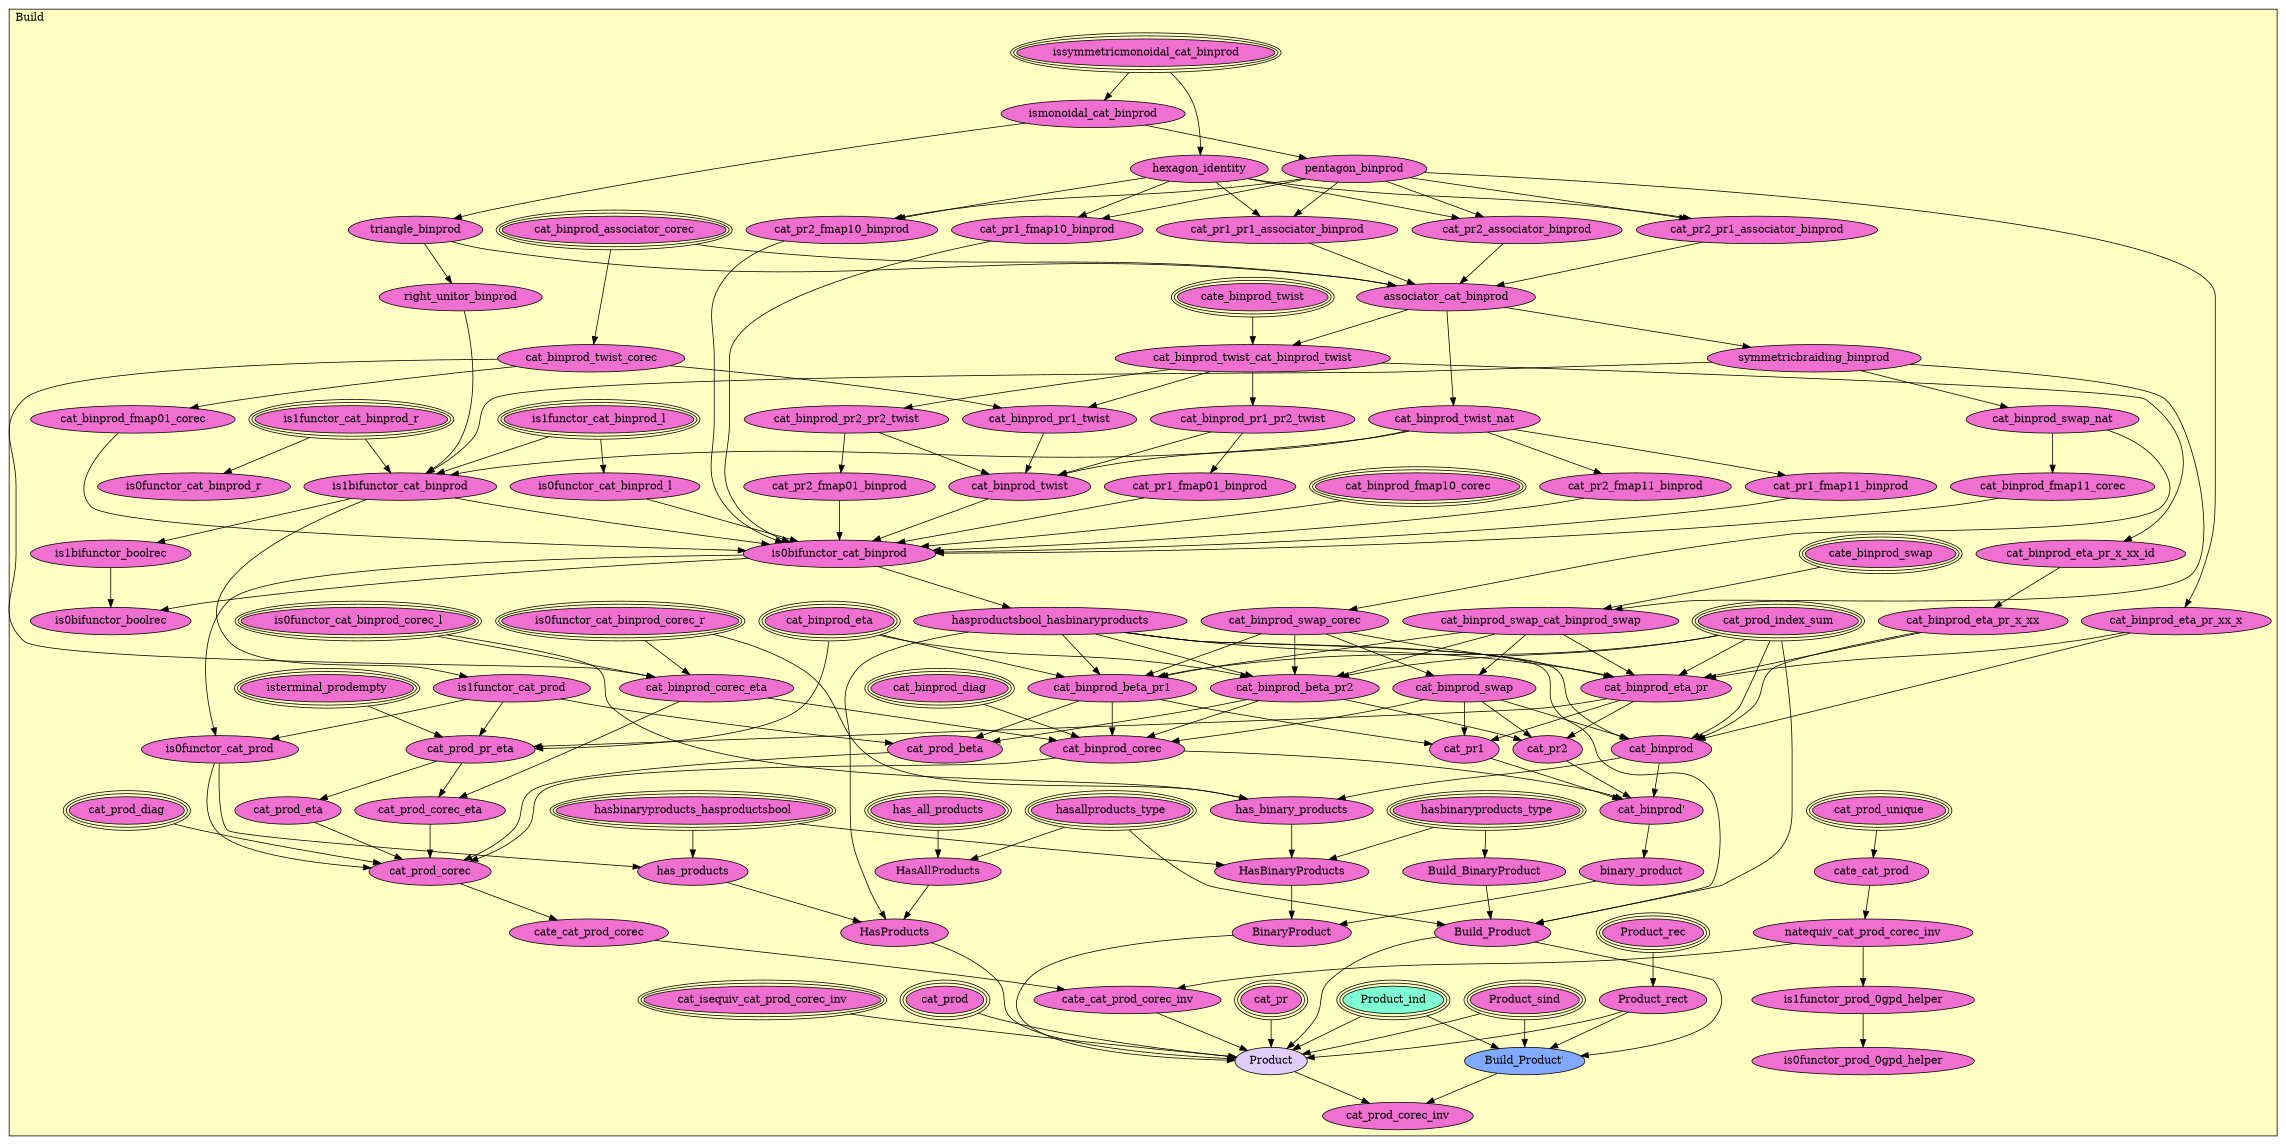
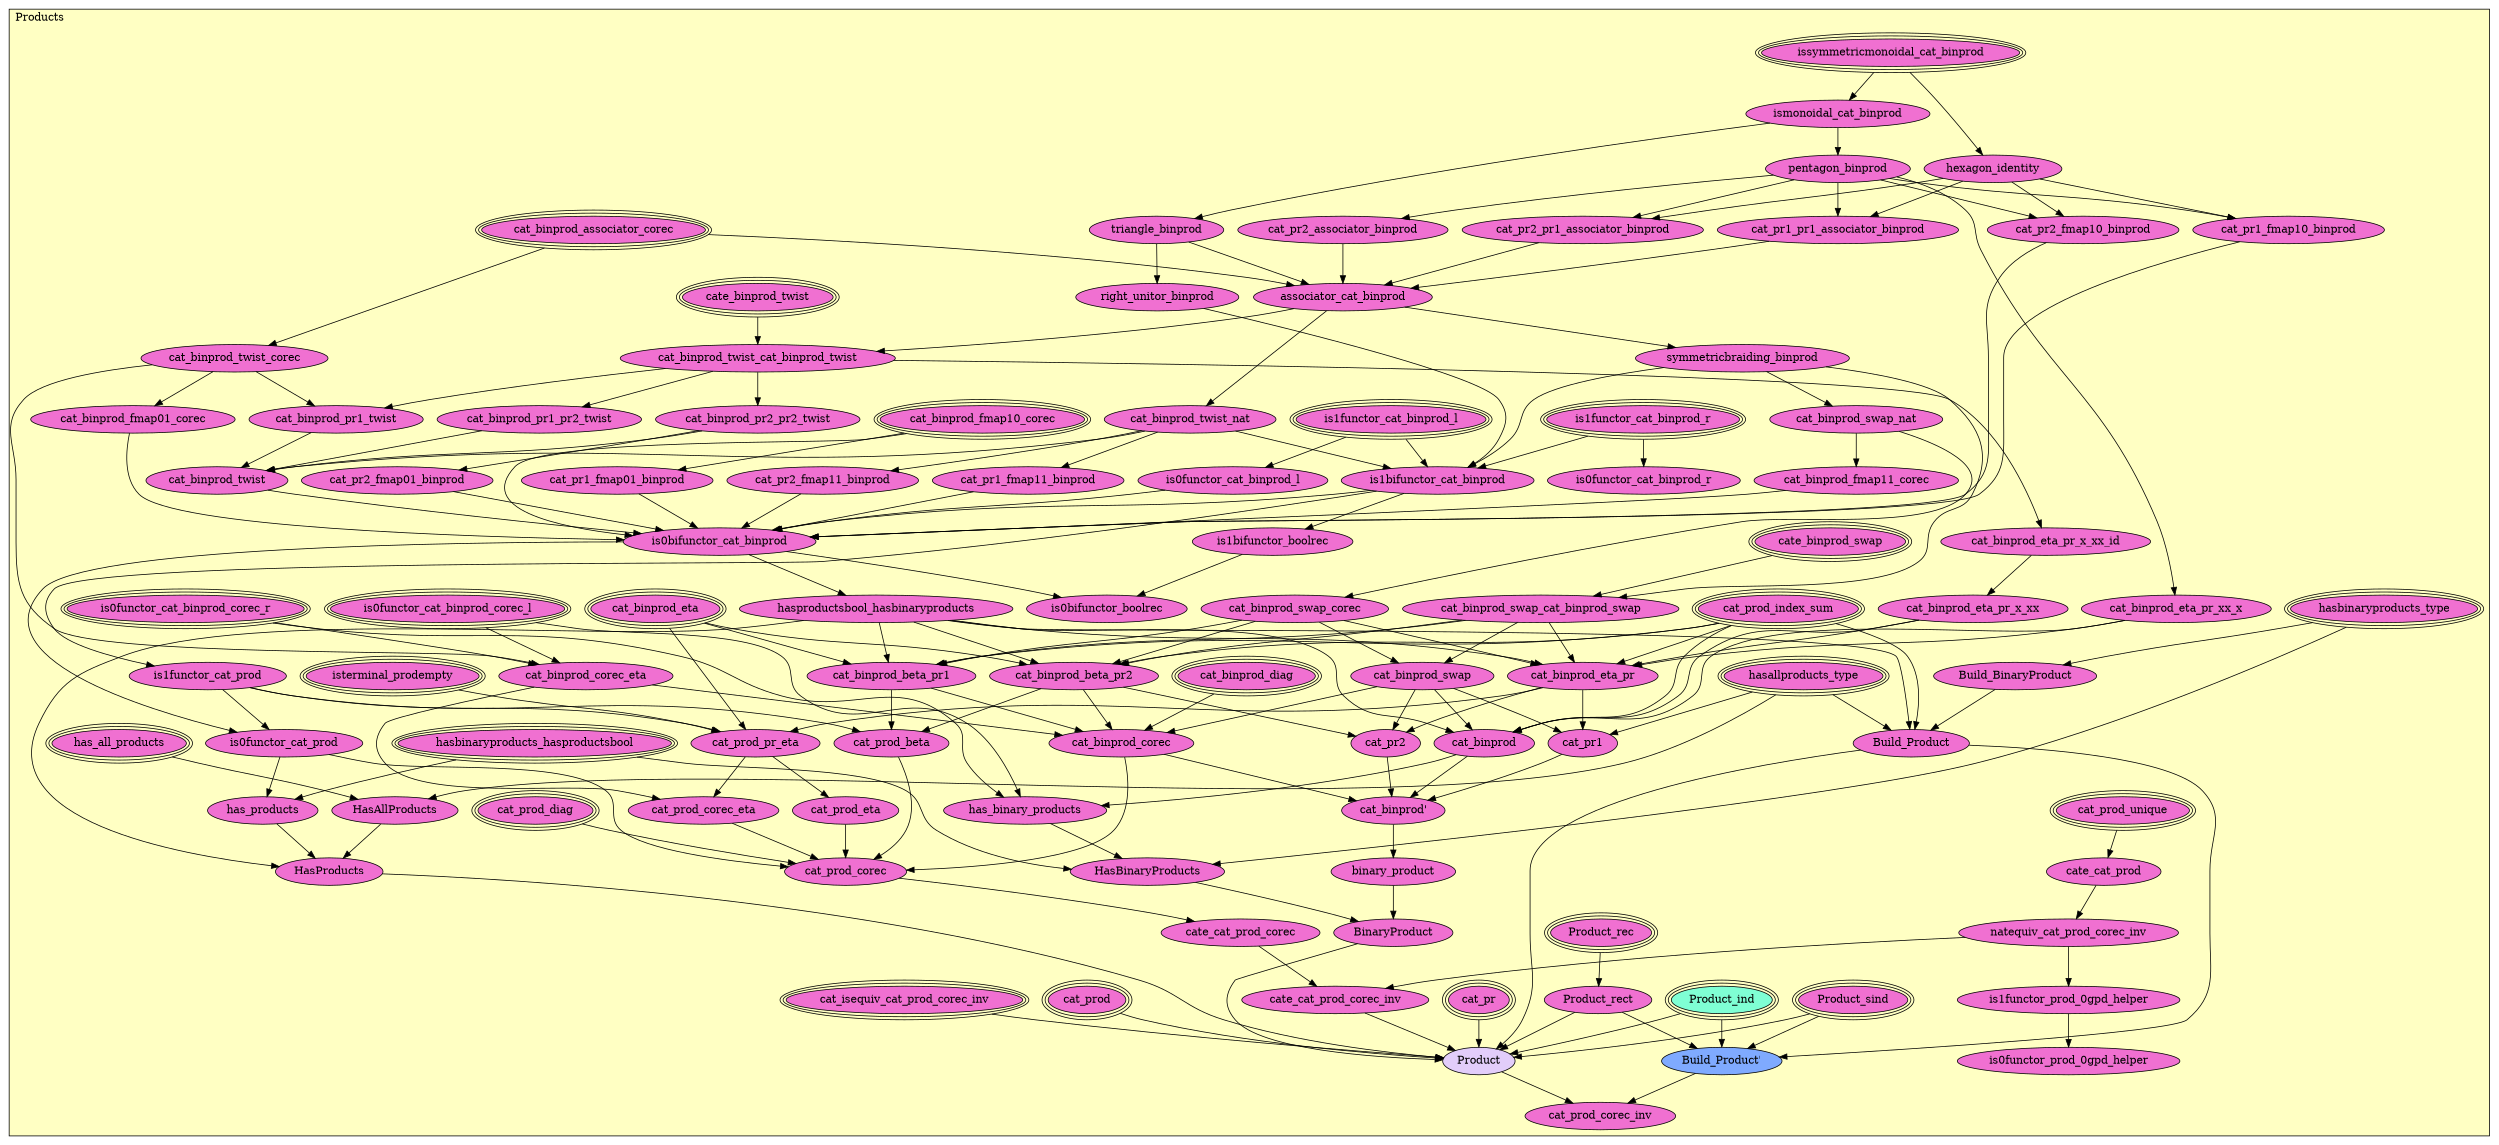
cluster "Build": label "Build" -> "Products"
edge "hexagon_identity" -> "cat_pr2_associator_binprod": removed
edge "cat_binprod_pr1_pr2_twist" -> "cat_pr1_fmap01_binprod": now "cat_binprod_fmap10_corec" -> "cat_pr1_fmap01_binprod"
edge "cat_binprod_beta_pr1" -> "cat_pr1": now "hasallproducts_type" -> "cat_pr1"
